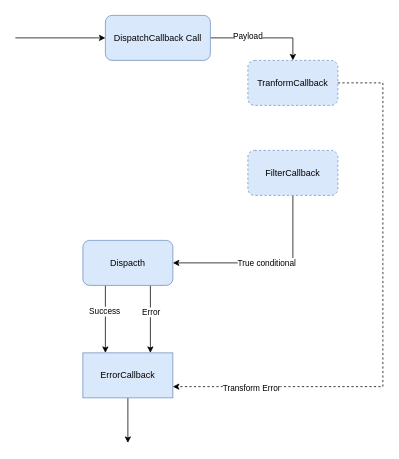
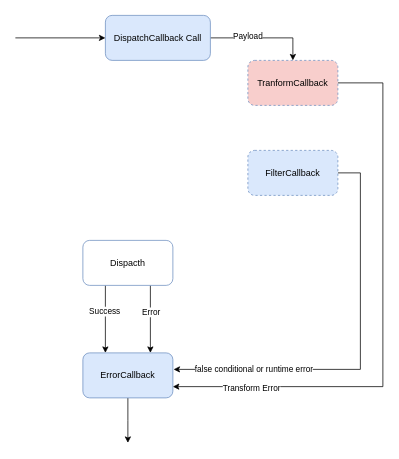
node "TranformCallback": fillcolor #dae8fc -> #f8cecc
node "Dispacth": fillcolor #dae8fc -> #ffffff
edge "FilterCallback" -> "Dispacth": removed, label "True conditional"
edge "TranformCallback" -> "ErrorCallback": style dashed -> solid
edge "FilterCallback" -> "ErrorCallback": added, label "false conditional or runtime error"
node "ErrorCallback": shape rectangle -> rounded rectangle
